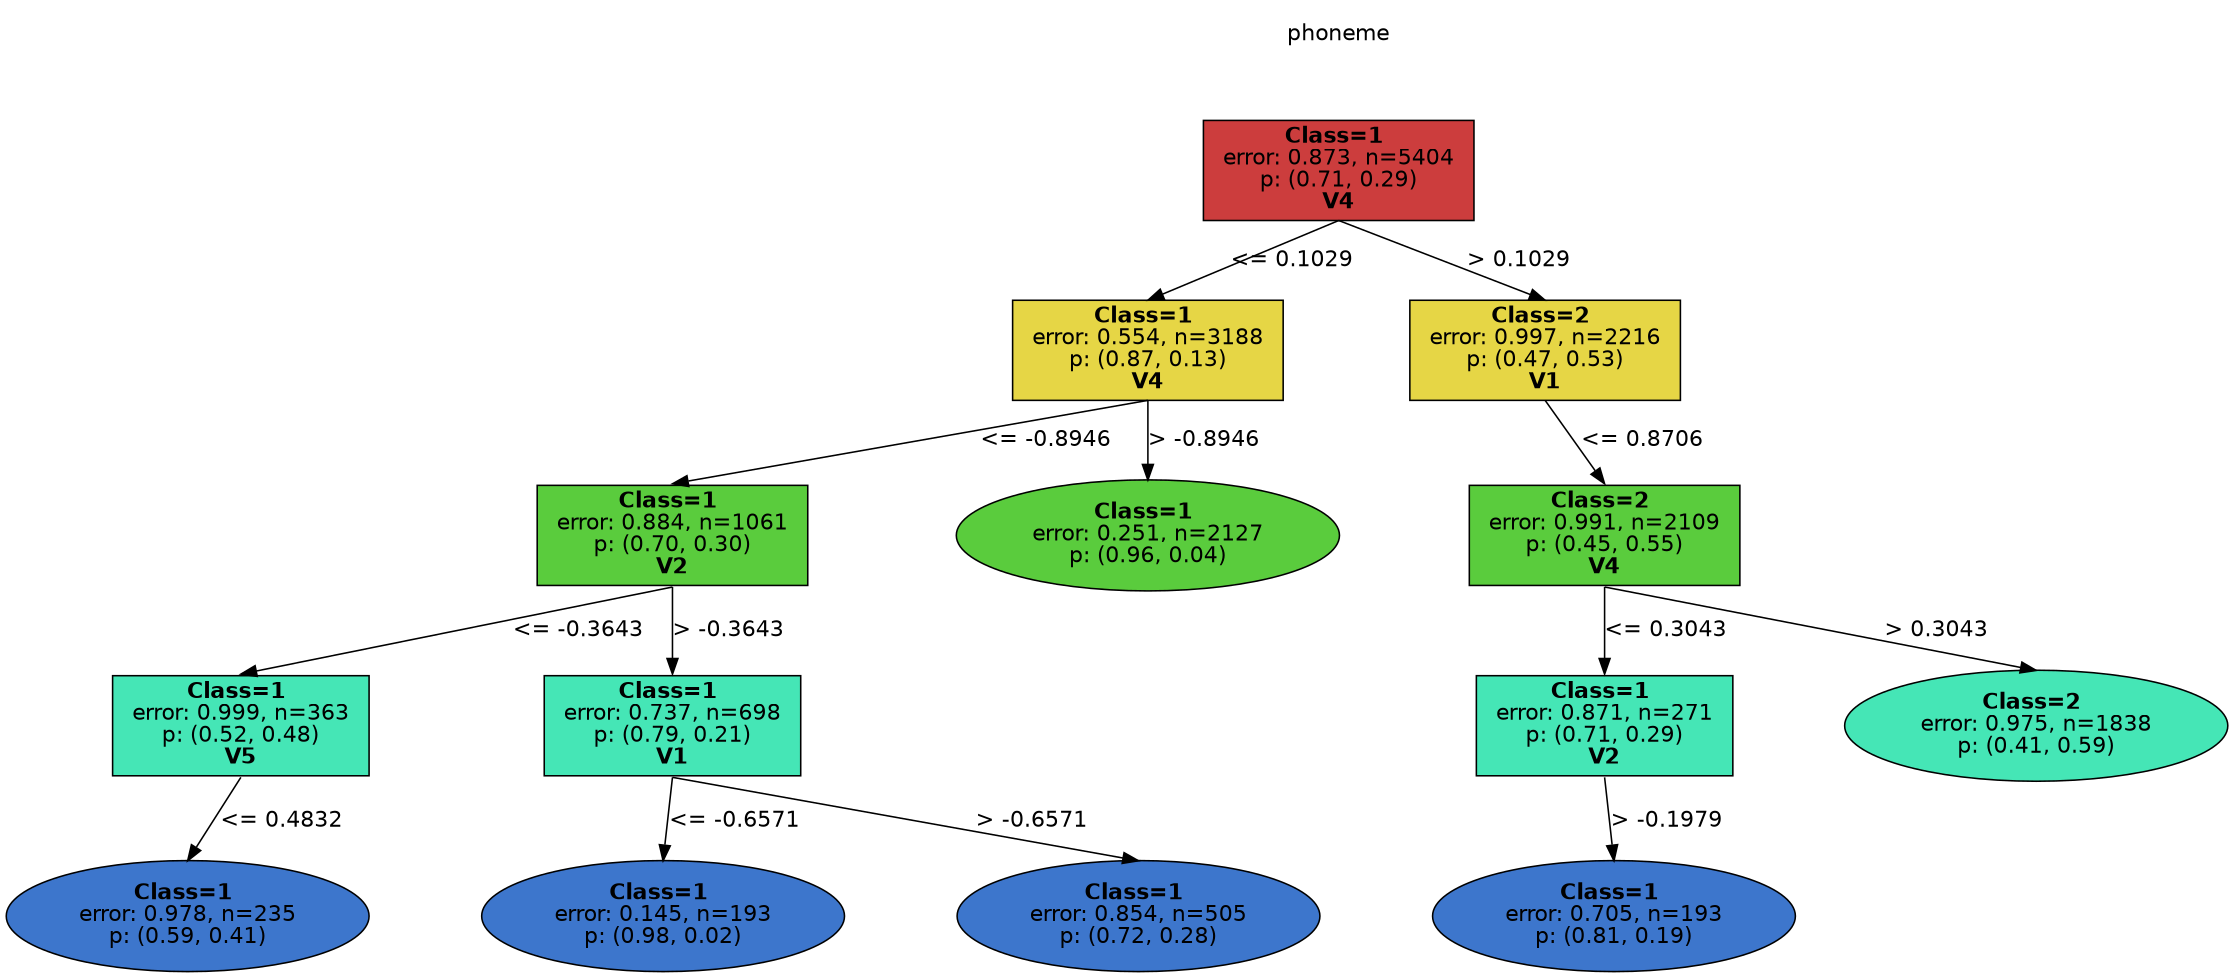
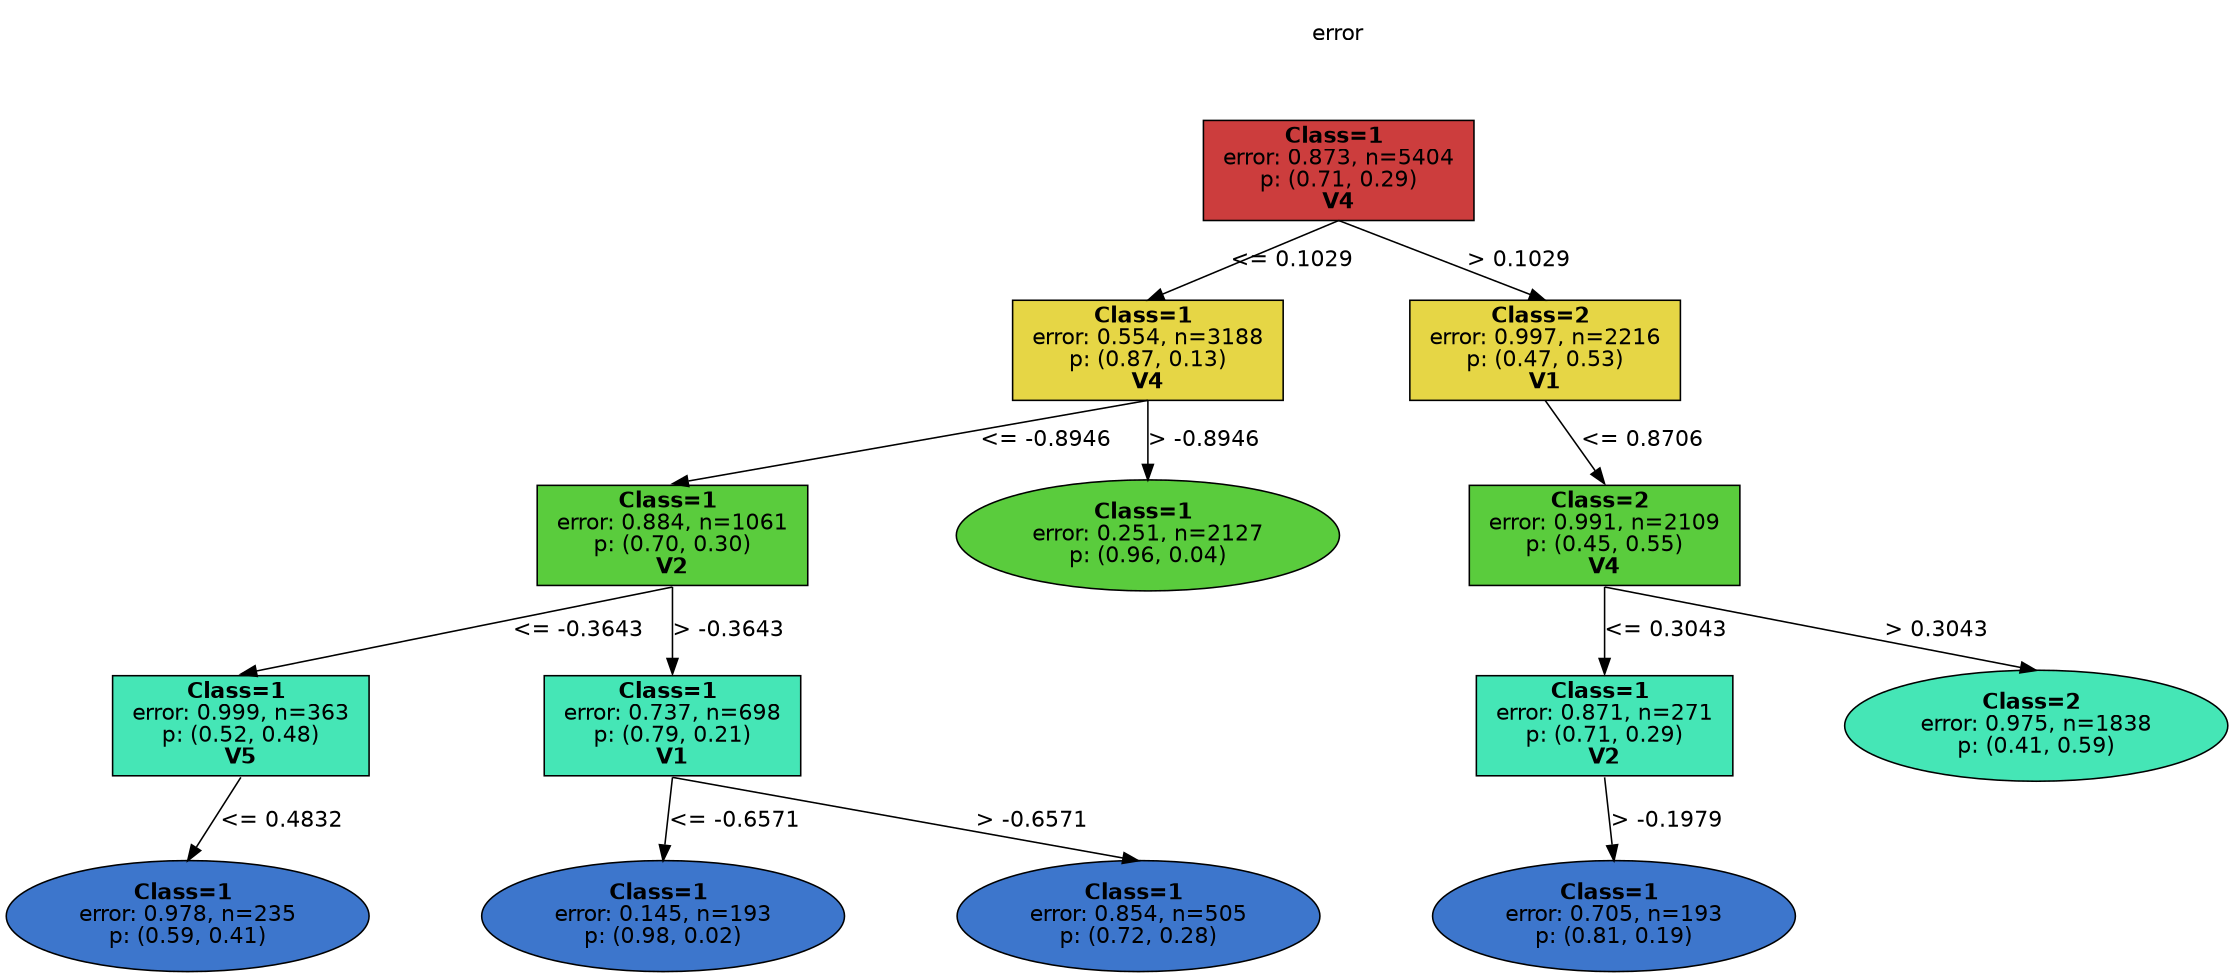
node "phoneme": label "phoneme" -> "error"
